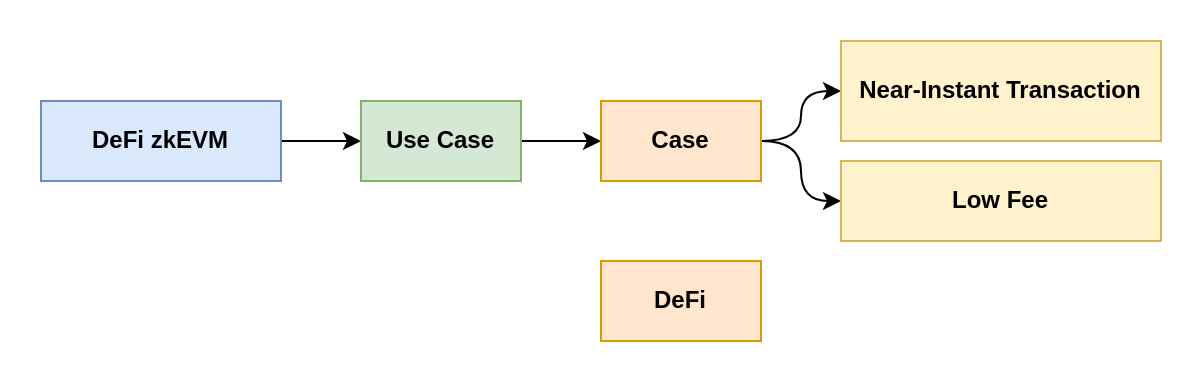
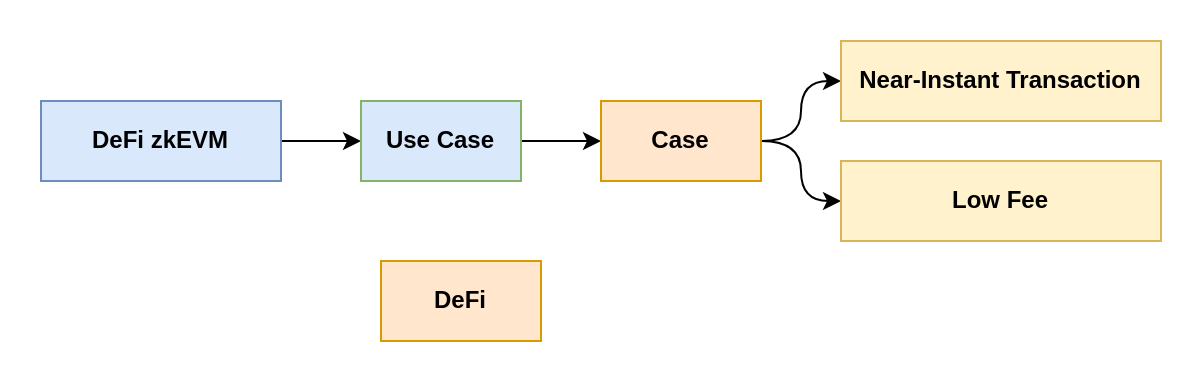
node "Near-Instant Transaction": size 320x100 -> 320x80
node "Use Case": fillcolor #d5e8d4 -> #dae8fc
node "DeFi": moved (681, 301) -> (461, 301)
